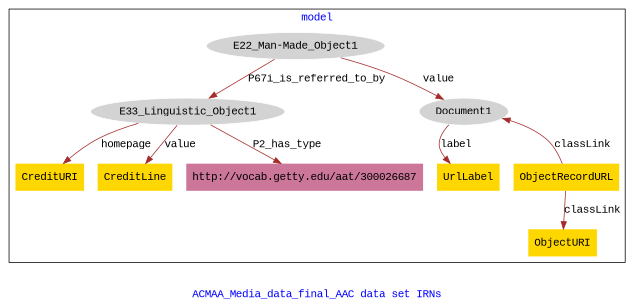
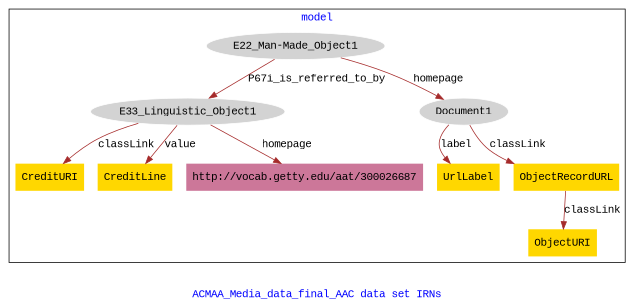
edge "E22_Man-Made_Object1" -> "Document1": label "value" -> "homepage"
edge "ObjectRecordURL" -> "Document1": reversed
edge "E33_Linguistic_Object1" -> "CreditURI": label "homepage" -> "classLink"
edge "E33_Linguistic_Object1" -> "http://vocab.getty.edu/aat/300026687": label "P2_has_type" -> "homepage"
